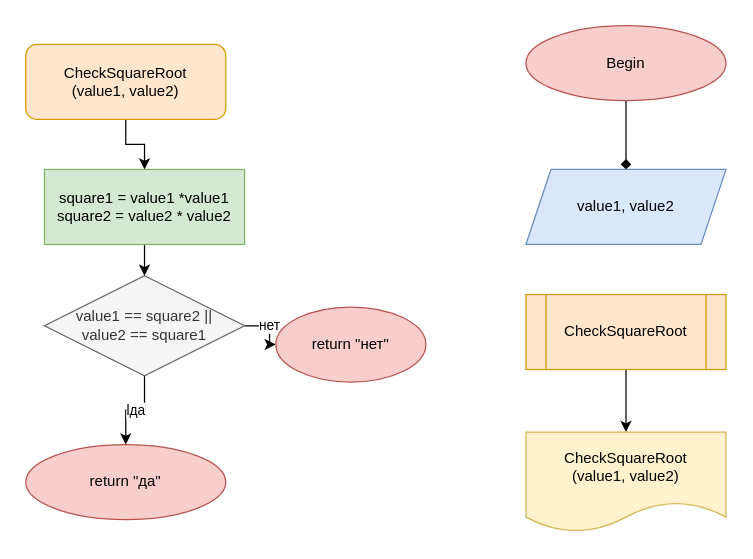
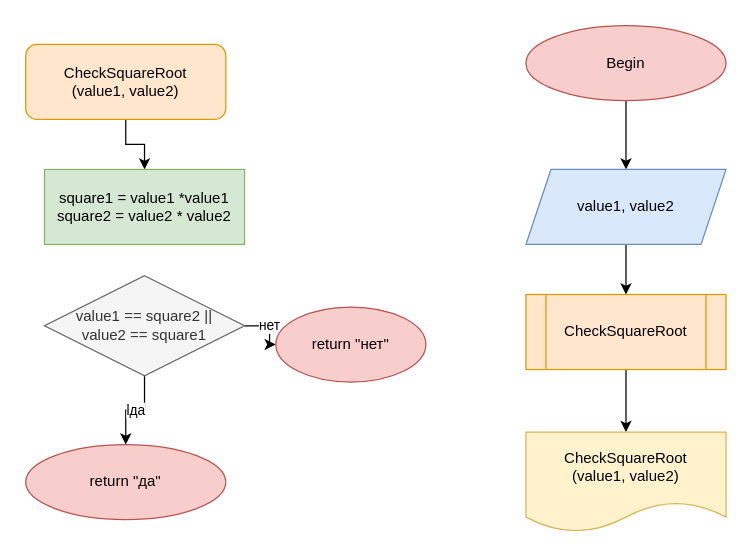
edge "Begin" -> "value1, value2": arrowhead diamond -> classic
edge "square1 = value1 *value1 square2 = value2 * value2" -> "value1 == square2 || value2 == square1": removed
edge "value1, value2" -> "CheckSquareRoot": added
